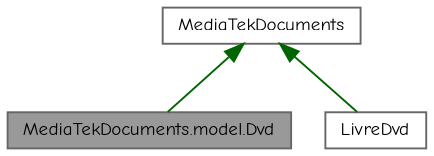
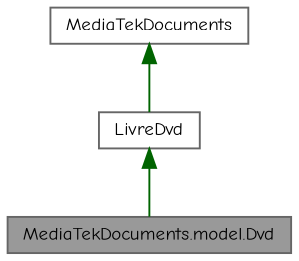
edge "MediaTekDocuments.model.Dvd" -> "MediaTekDocuments": now "MediaTekDocuments.model.Dvd" -> "LivreDvd"
